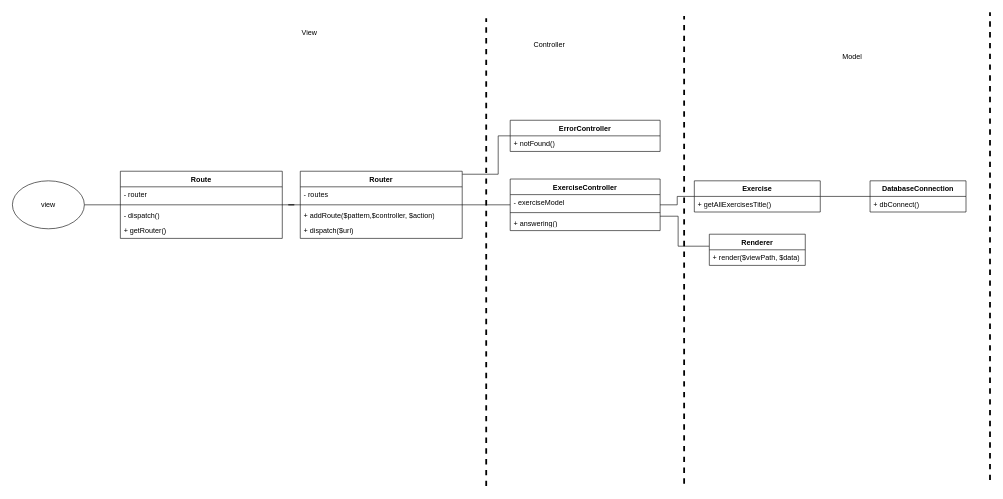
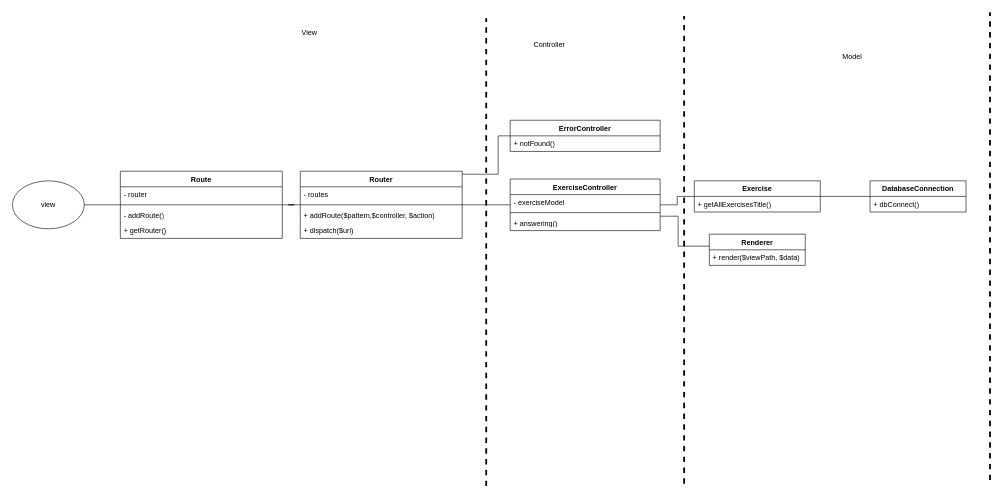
node "- dispatch()": label "- dispatch()" -> "- addRoute()"
